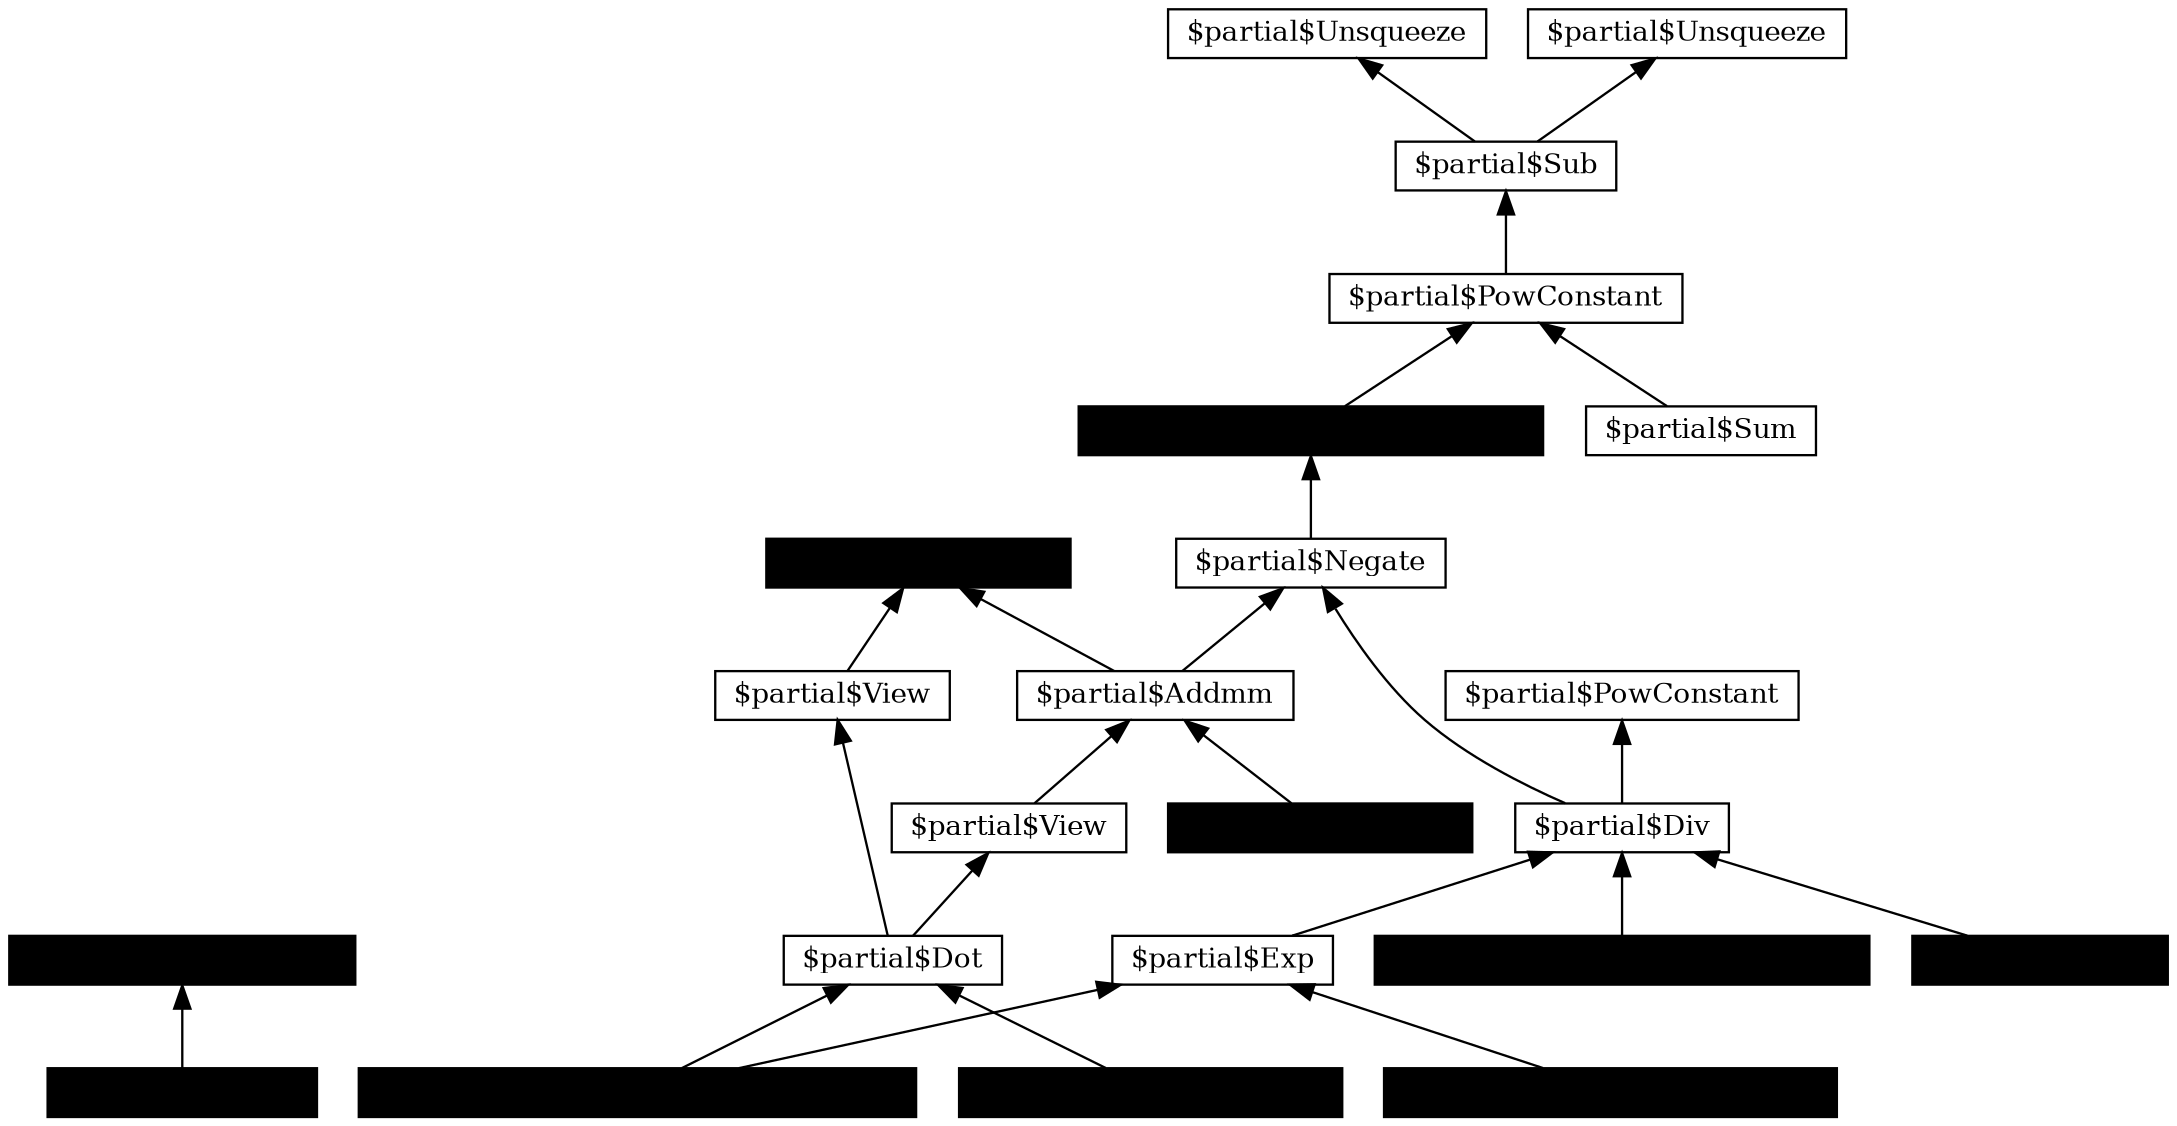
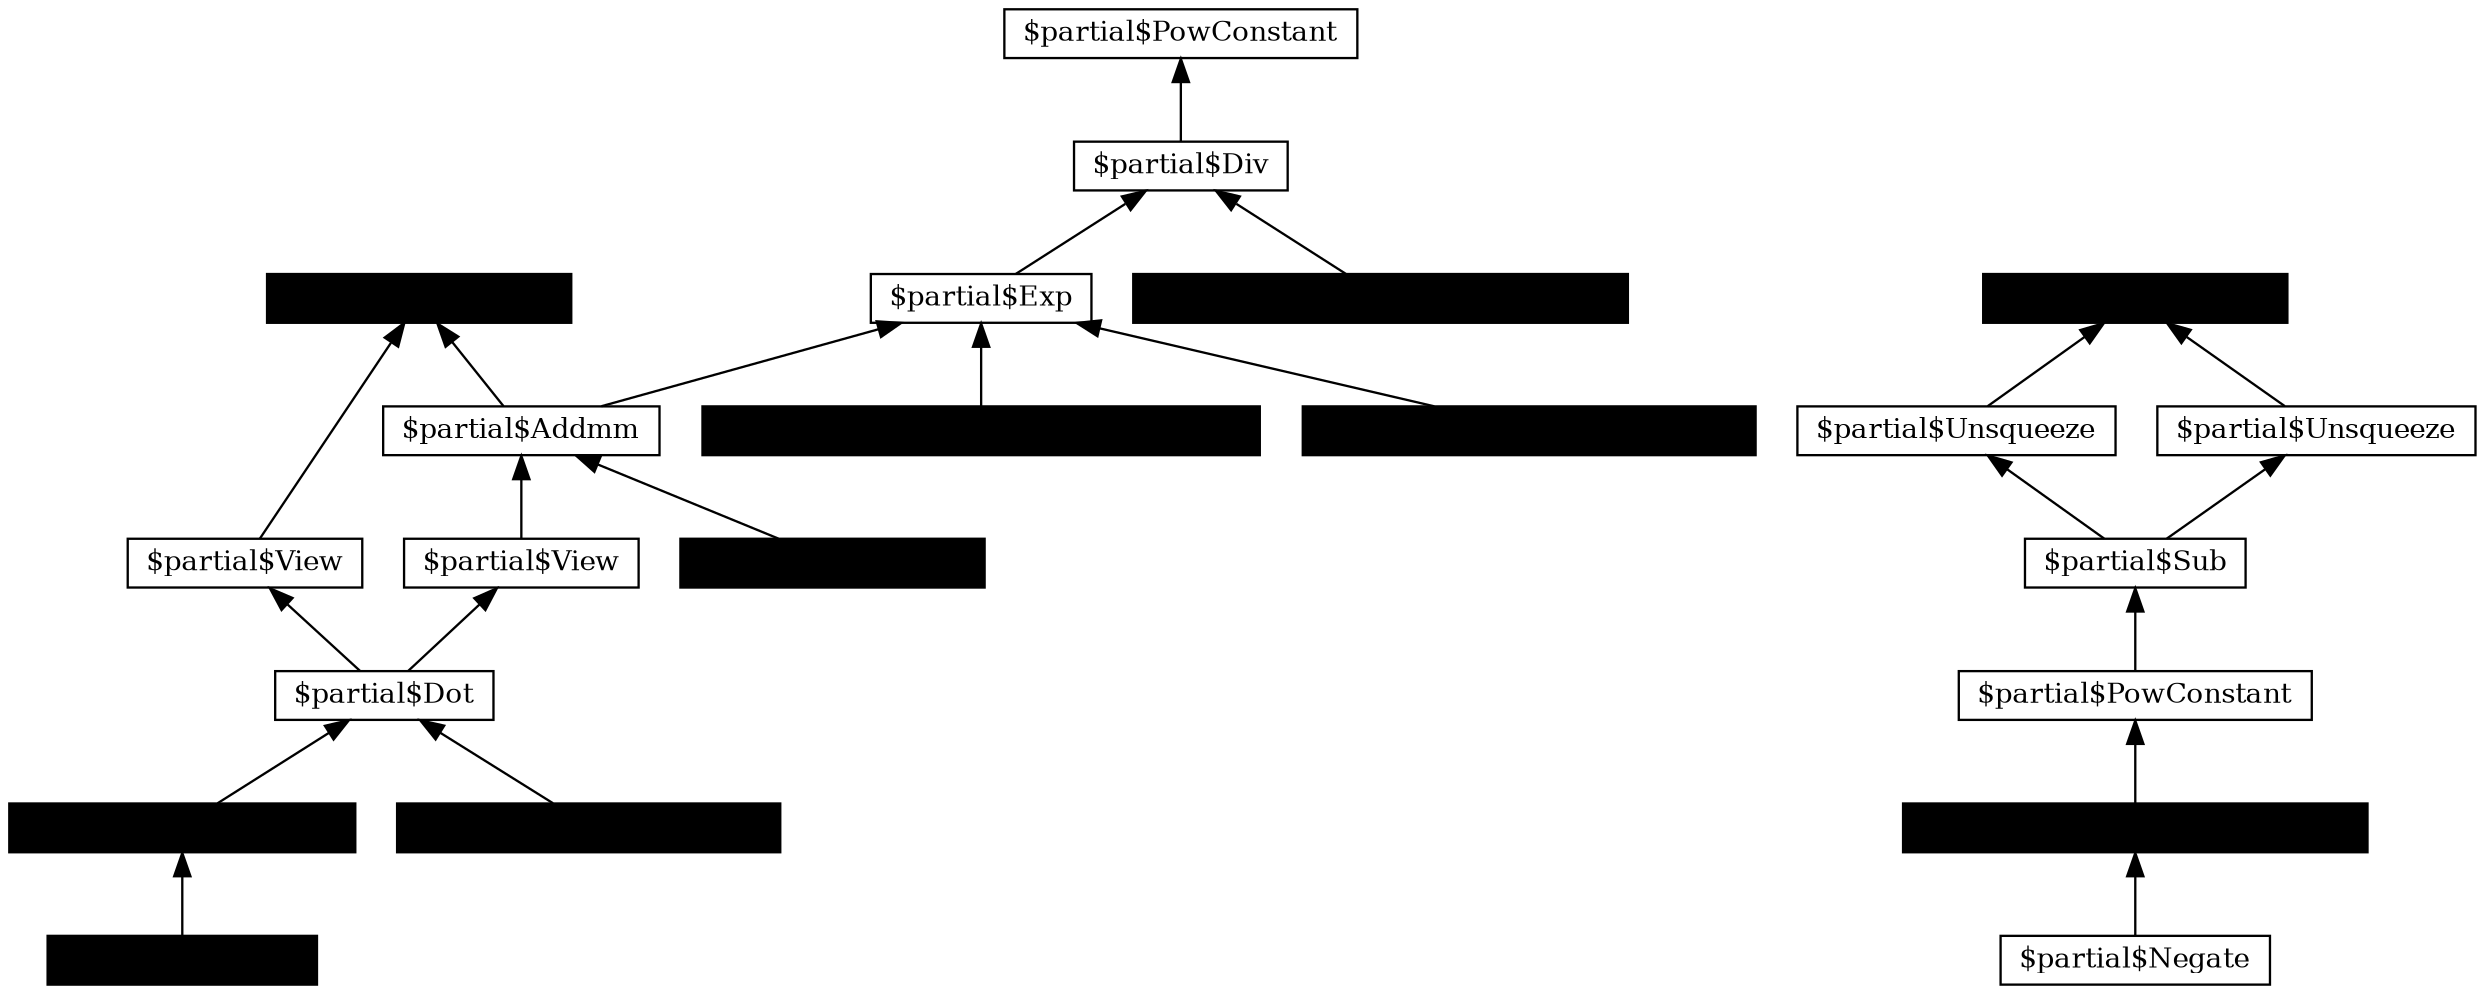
node "tl{$q$}{(1000, 3)}": added
node "$partial$Sum": removed
edge "$partial$Addmm" -> "$partial$Negate": now "$partial$Addmm" -> "$partial$Exp"
edge "$partial$Div" -> "$partial$Negate": removed
node "tl{$s^2$}{(1)}": removed
edge "tl{$-|q_i-q_j|^2/s^2$}{(1000, 1000)}" -> "$partial$Dot": now "$partial$MulConstant" -> "$partial$Dot"
